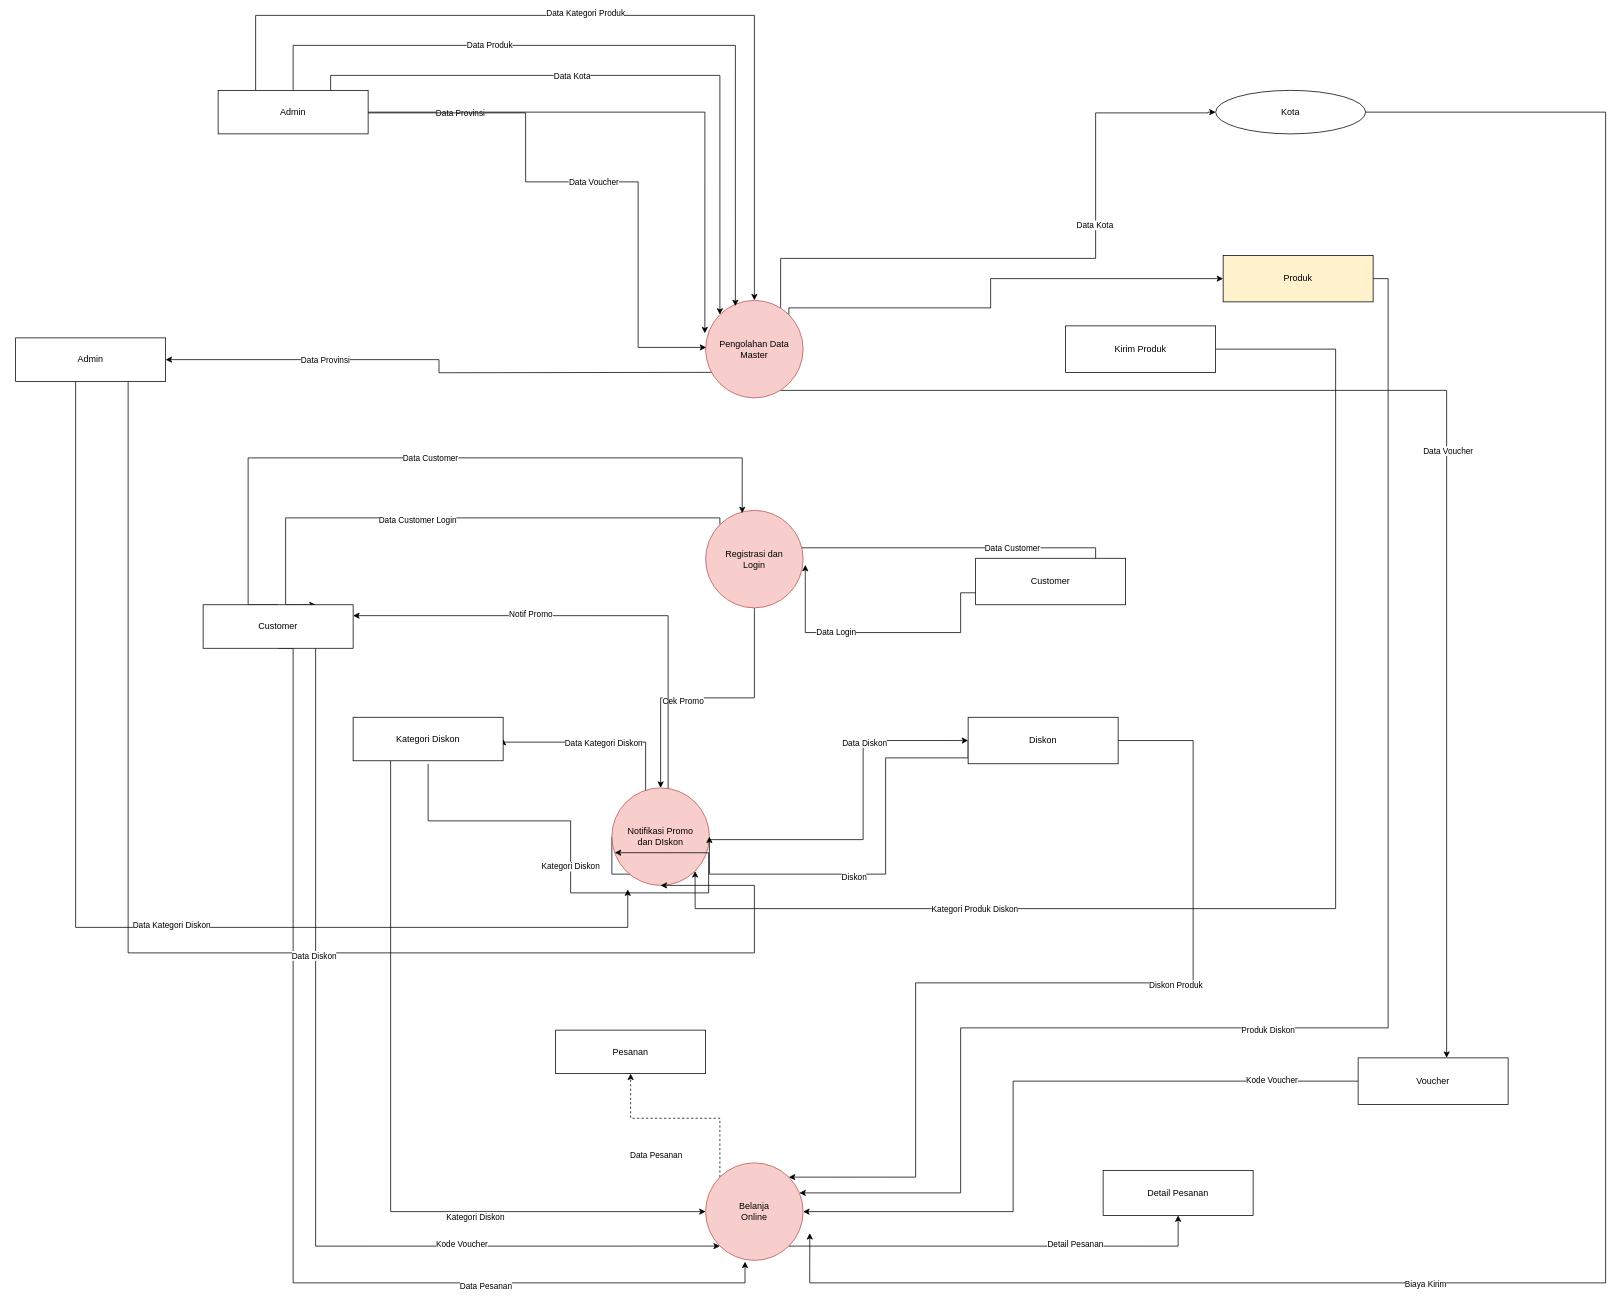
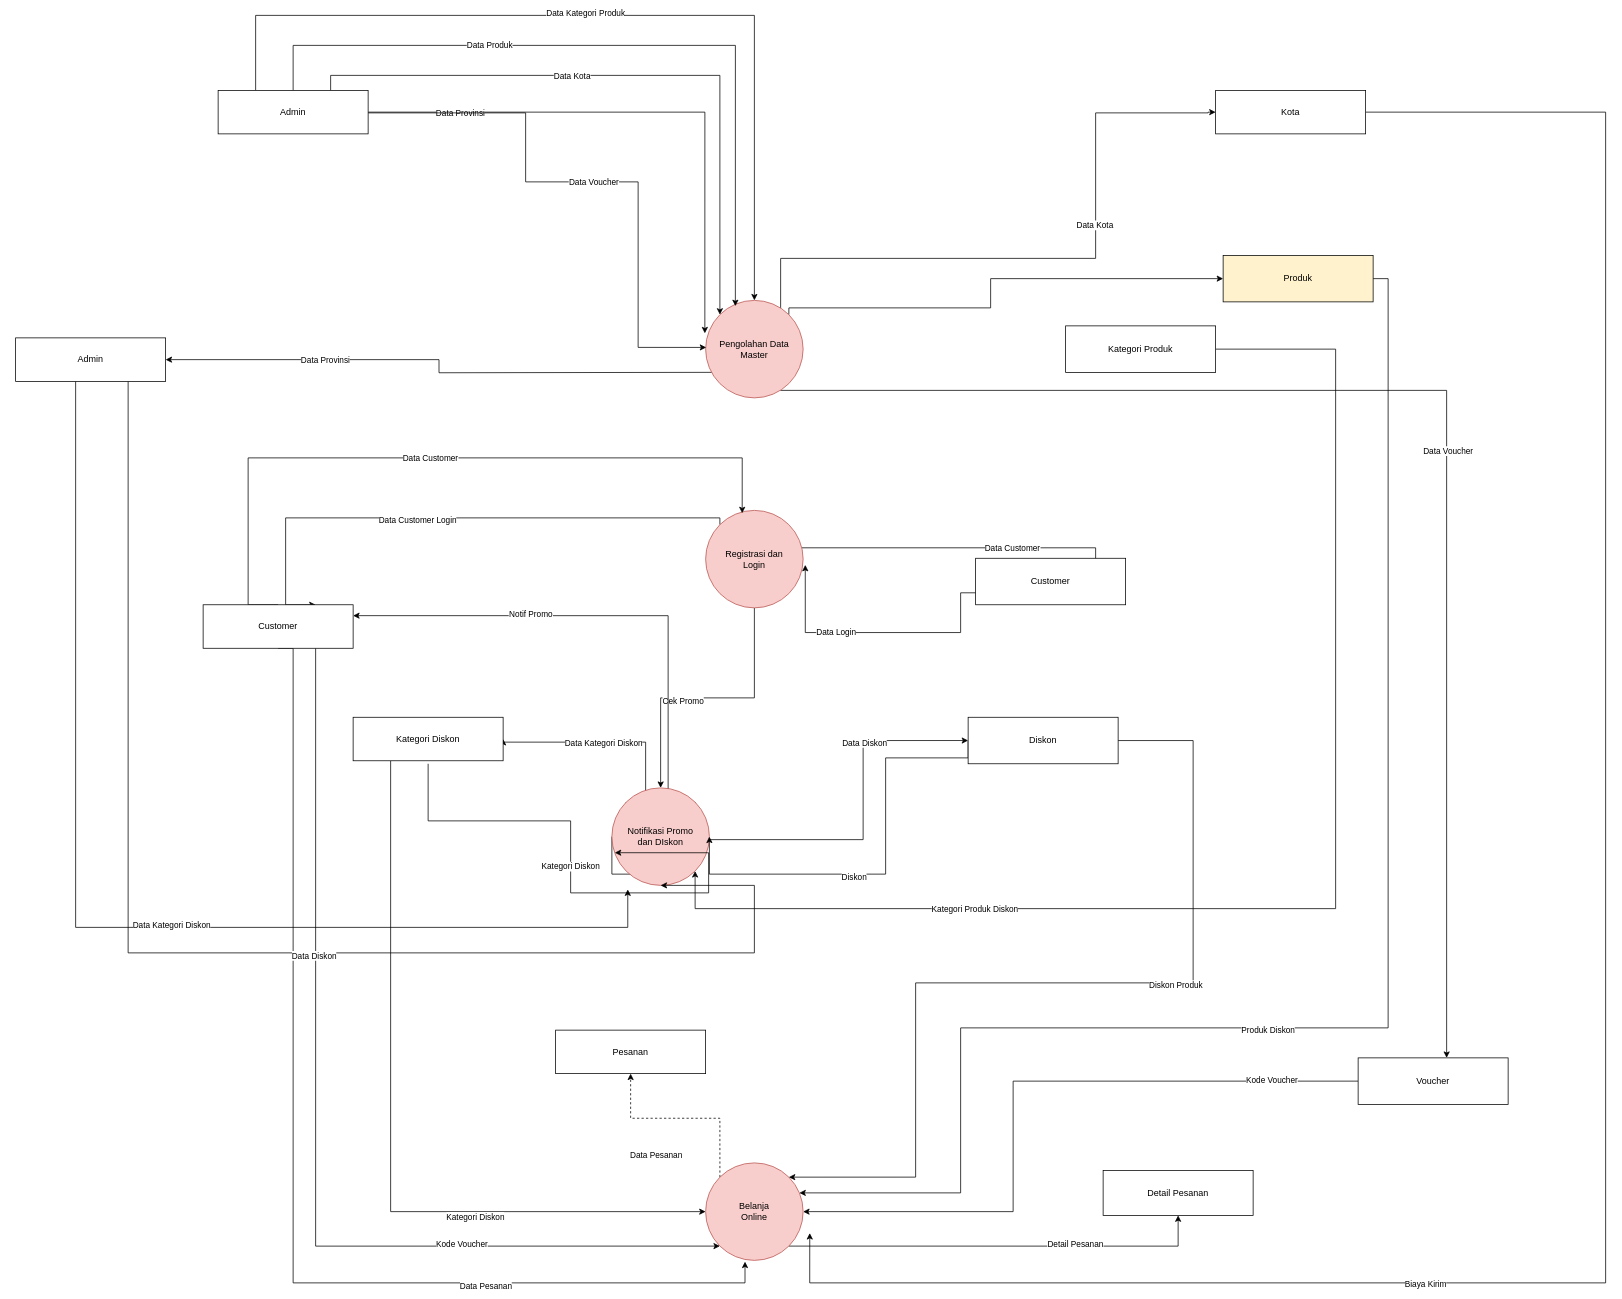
node "Kota": shape ellipse -> rectangle
node "Kirim Produk": label "Kirim Produk" -> "Kategori Produk"
